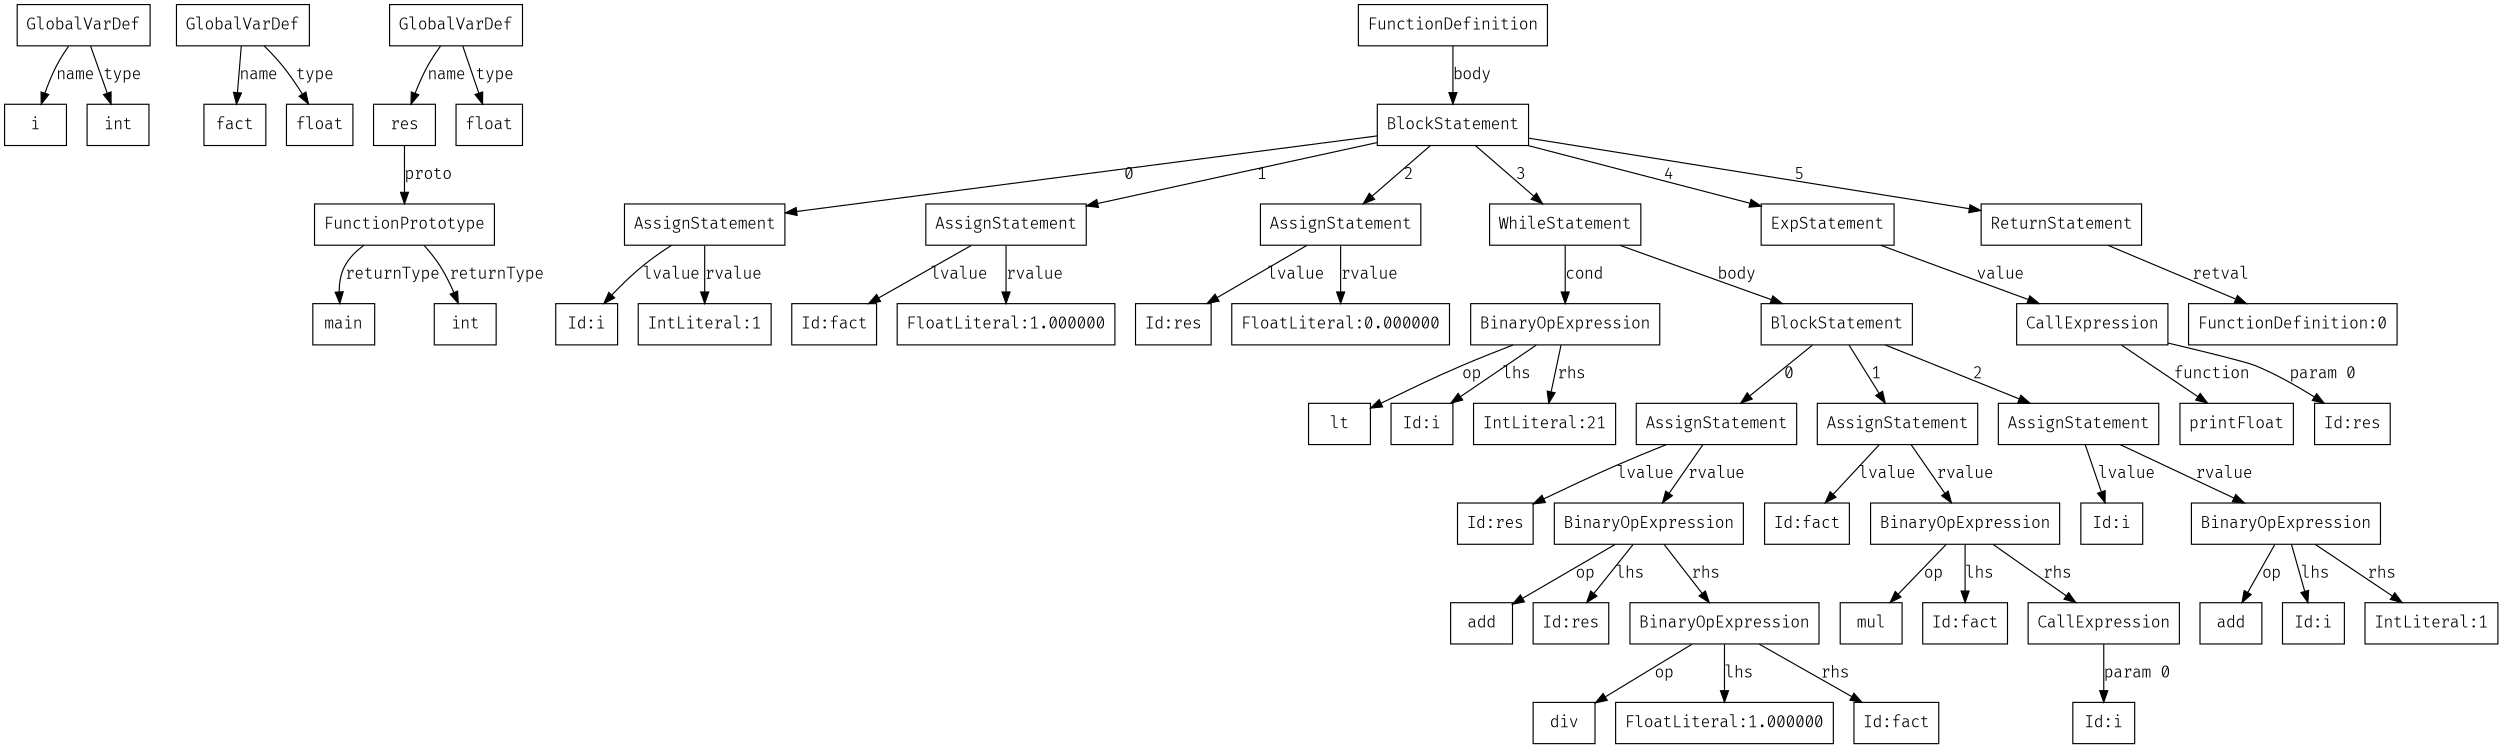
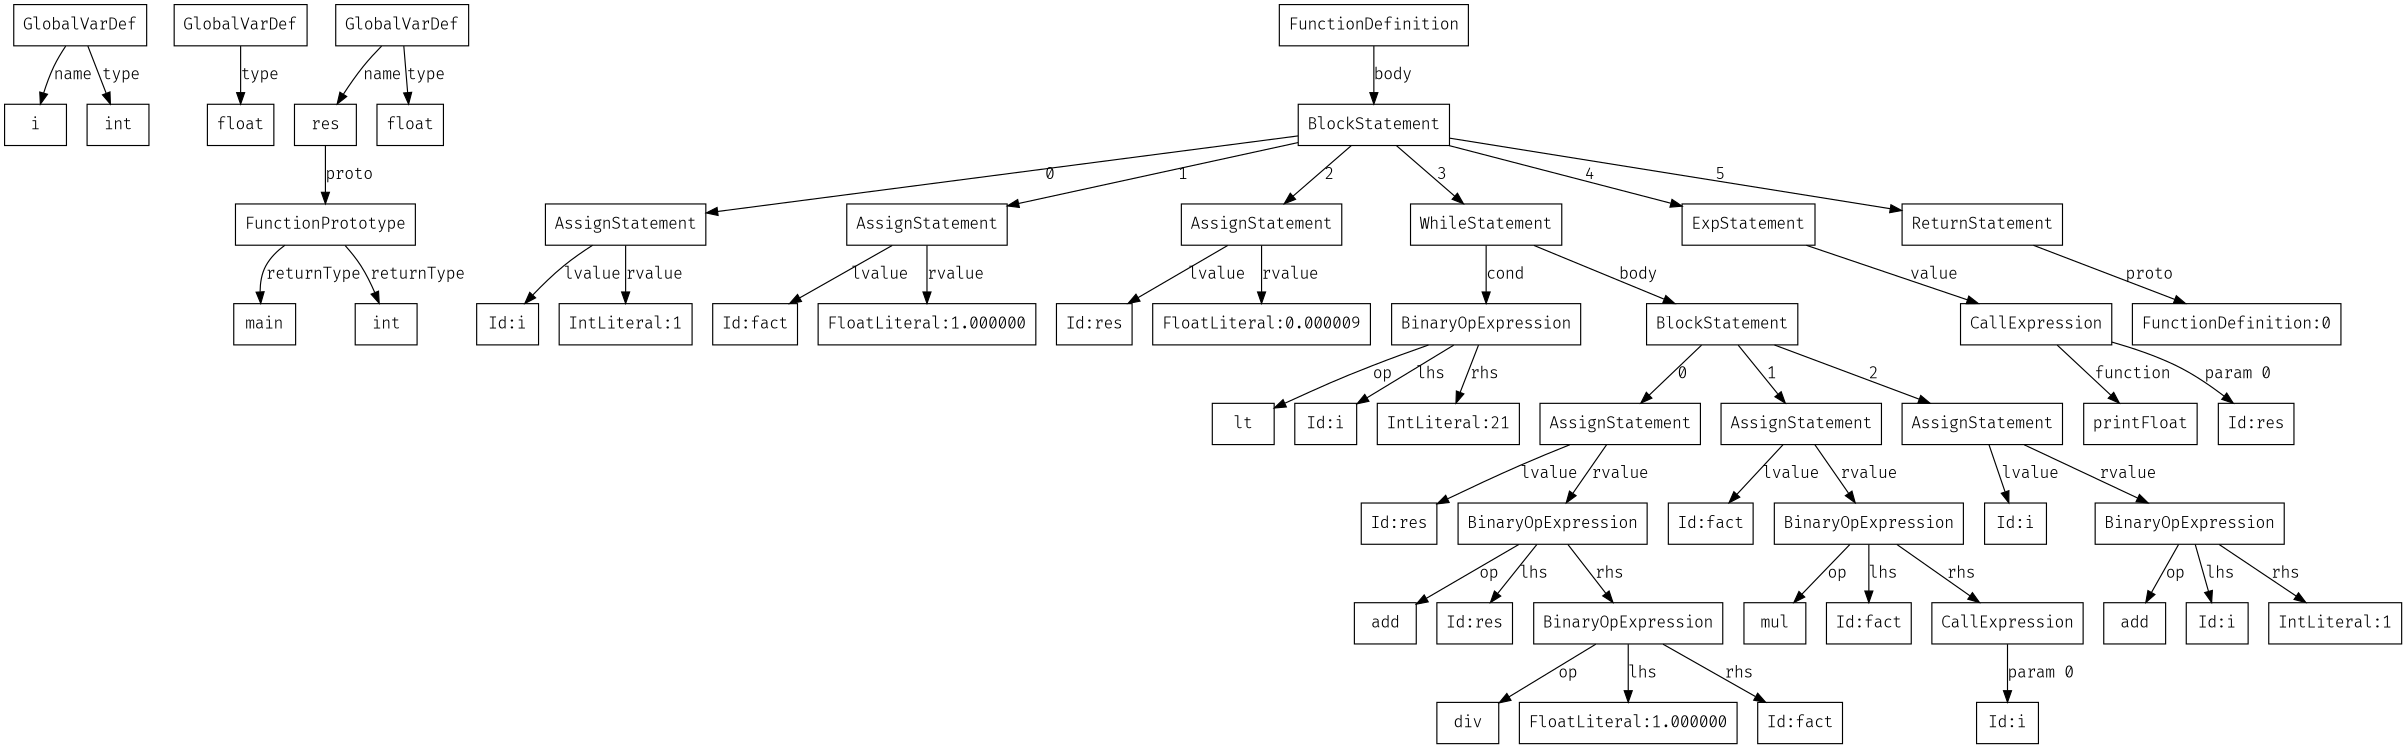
node "fact": removed
edge "ReturnStatement" -> "FunctionDefinition:0": label "retval" -> "proto"
node "FloatLiteral:0.000000": label "FloatLiteral:0.000000" -> "FloatLiteral:0.000009"
